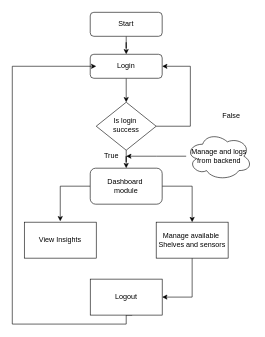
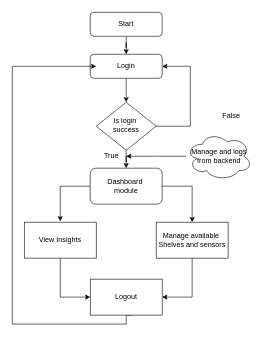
edge "View Insights" -> "Logout": added
